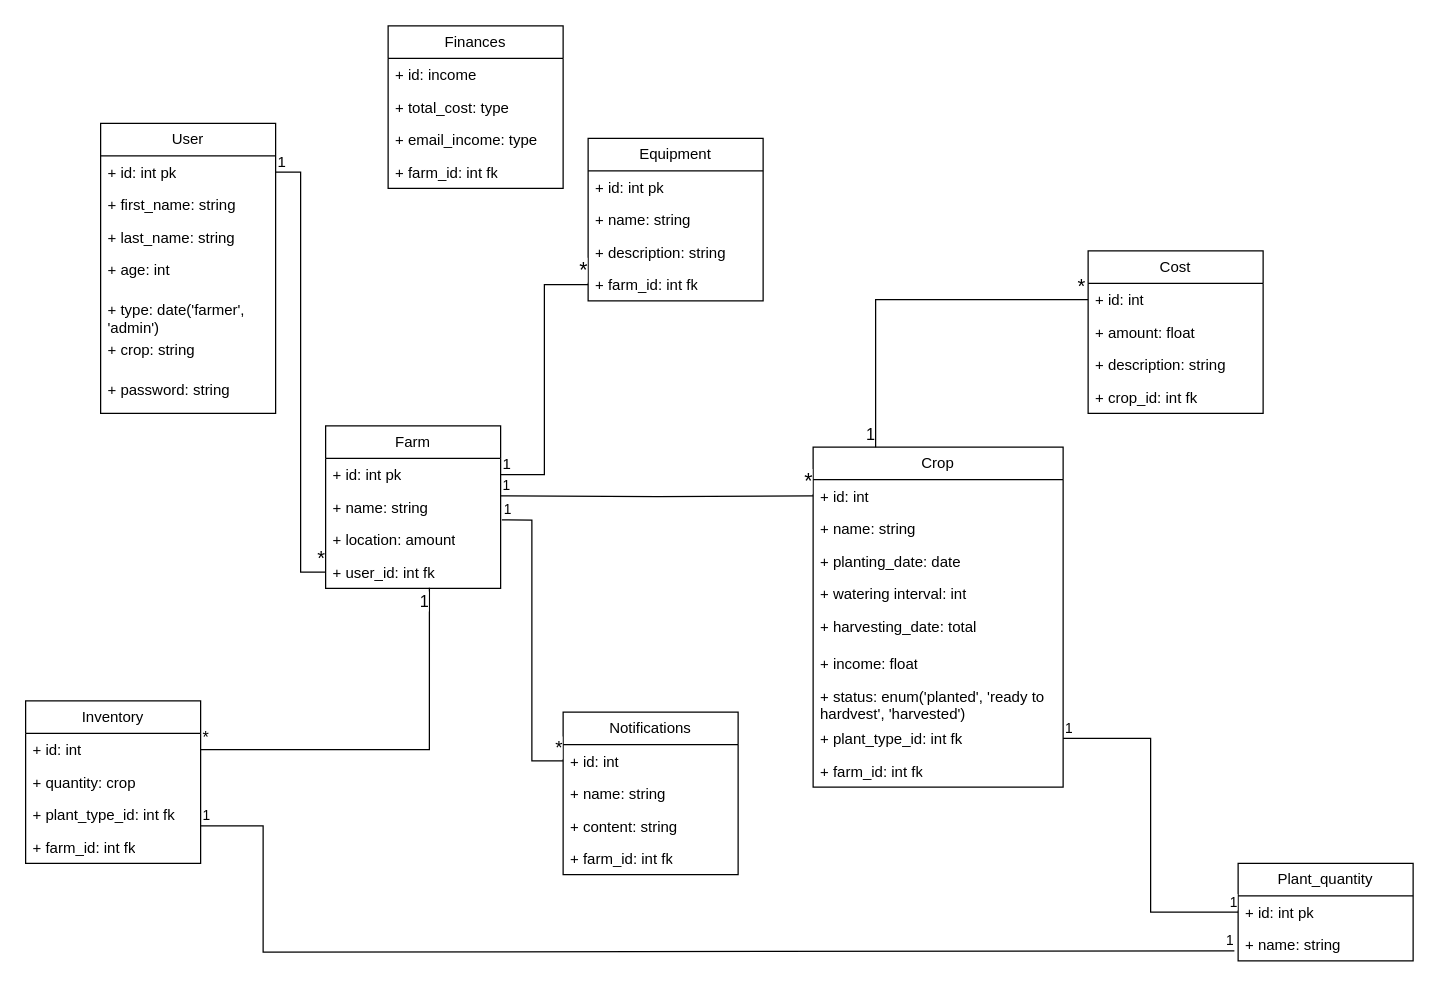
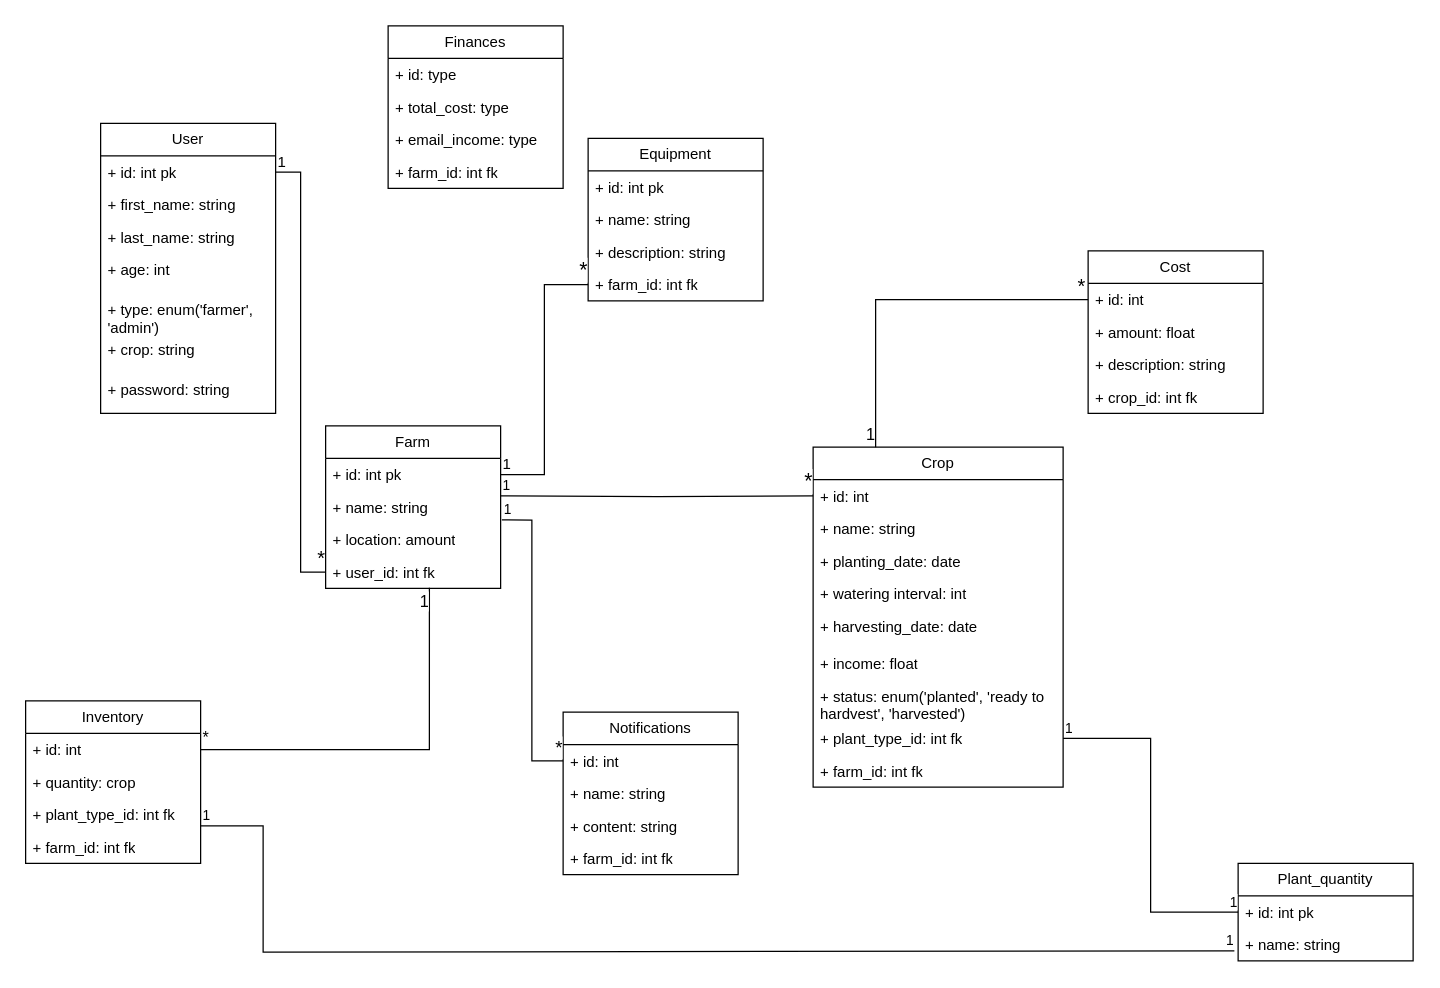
node "+ id: income": label "+ id: income" -> "+ id: type"
node "+ type: date('farmer', 'admin')": label "+ type: date('farmer', 'admin')" -> "+ type: enum('farmer', 'admin')"
node "+ harvesting_date: total": label "+ harvesting_date: total" -> "+ harvesting_date: date"
